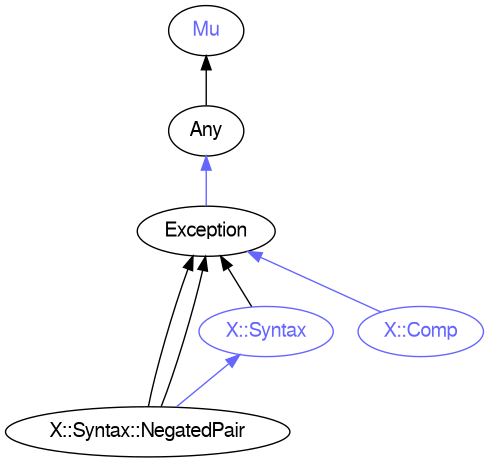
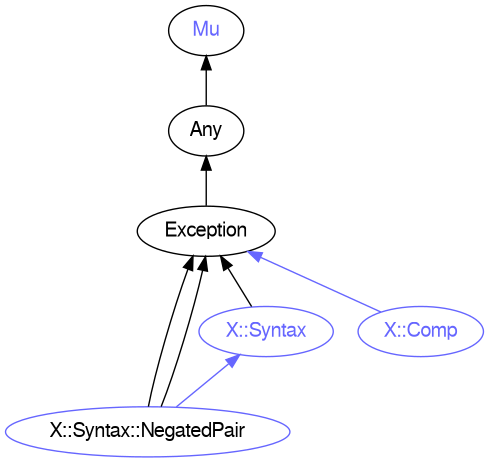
edge "Exception" -> "Any": color #6666ff -> #000000
node "X::Syntax::NegatedPair": color #000000 -> #6666ff
